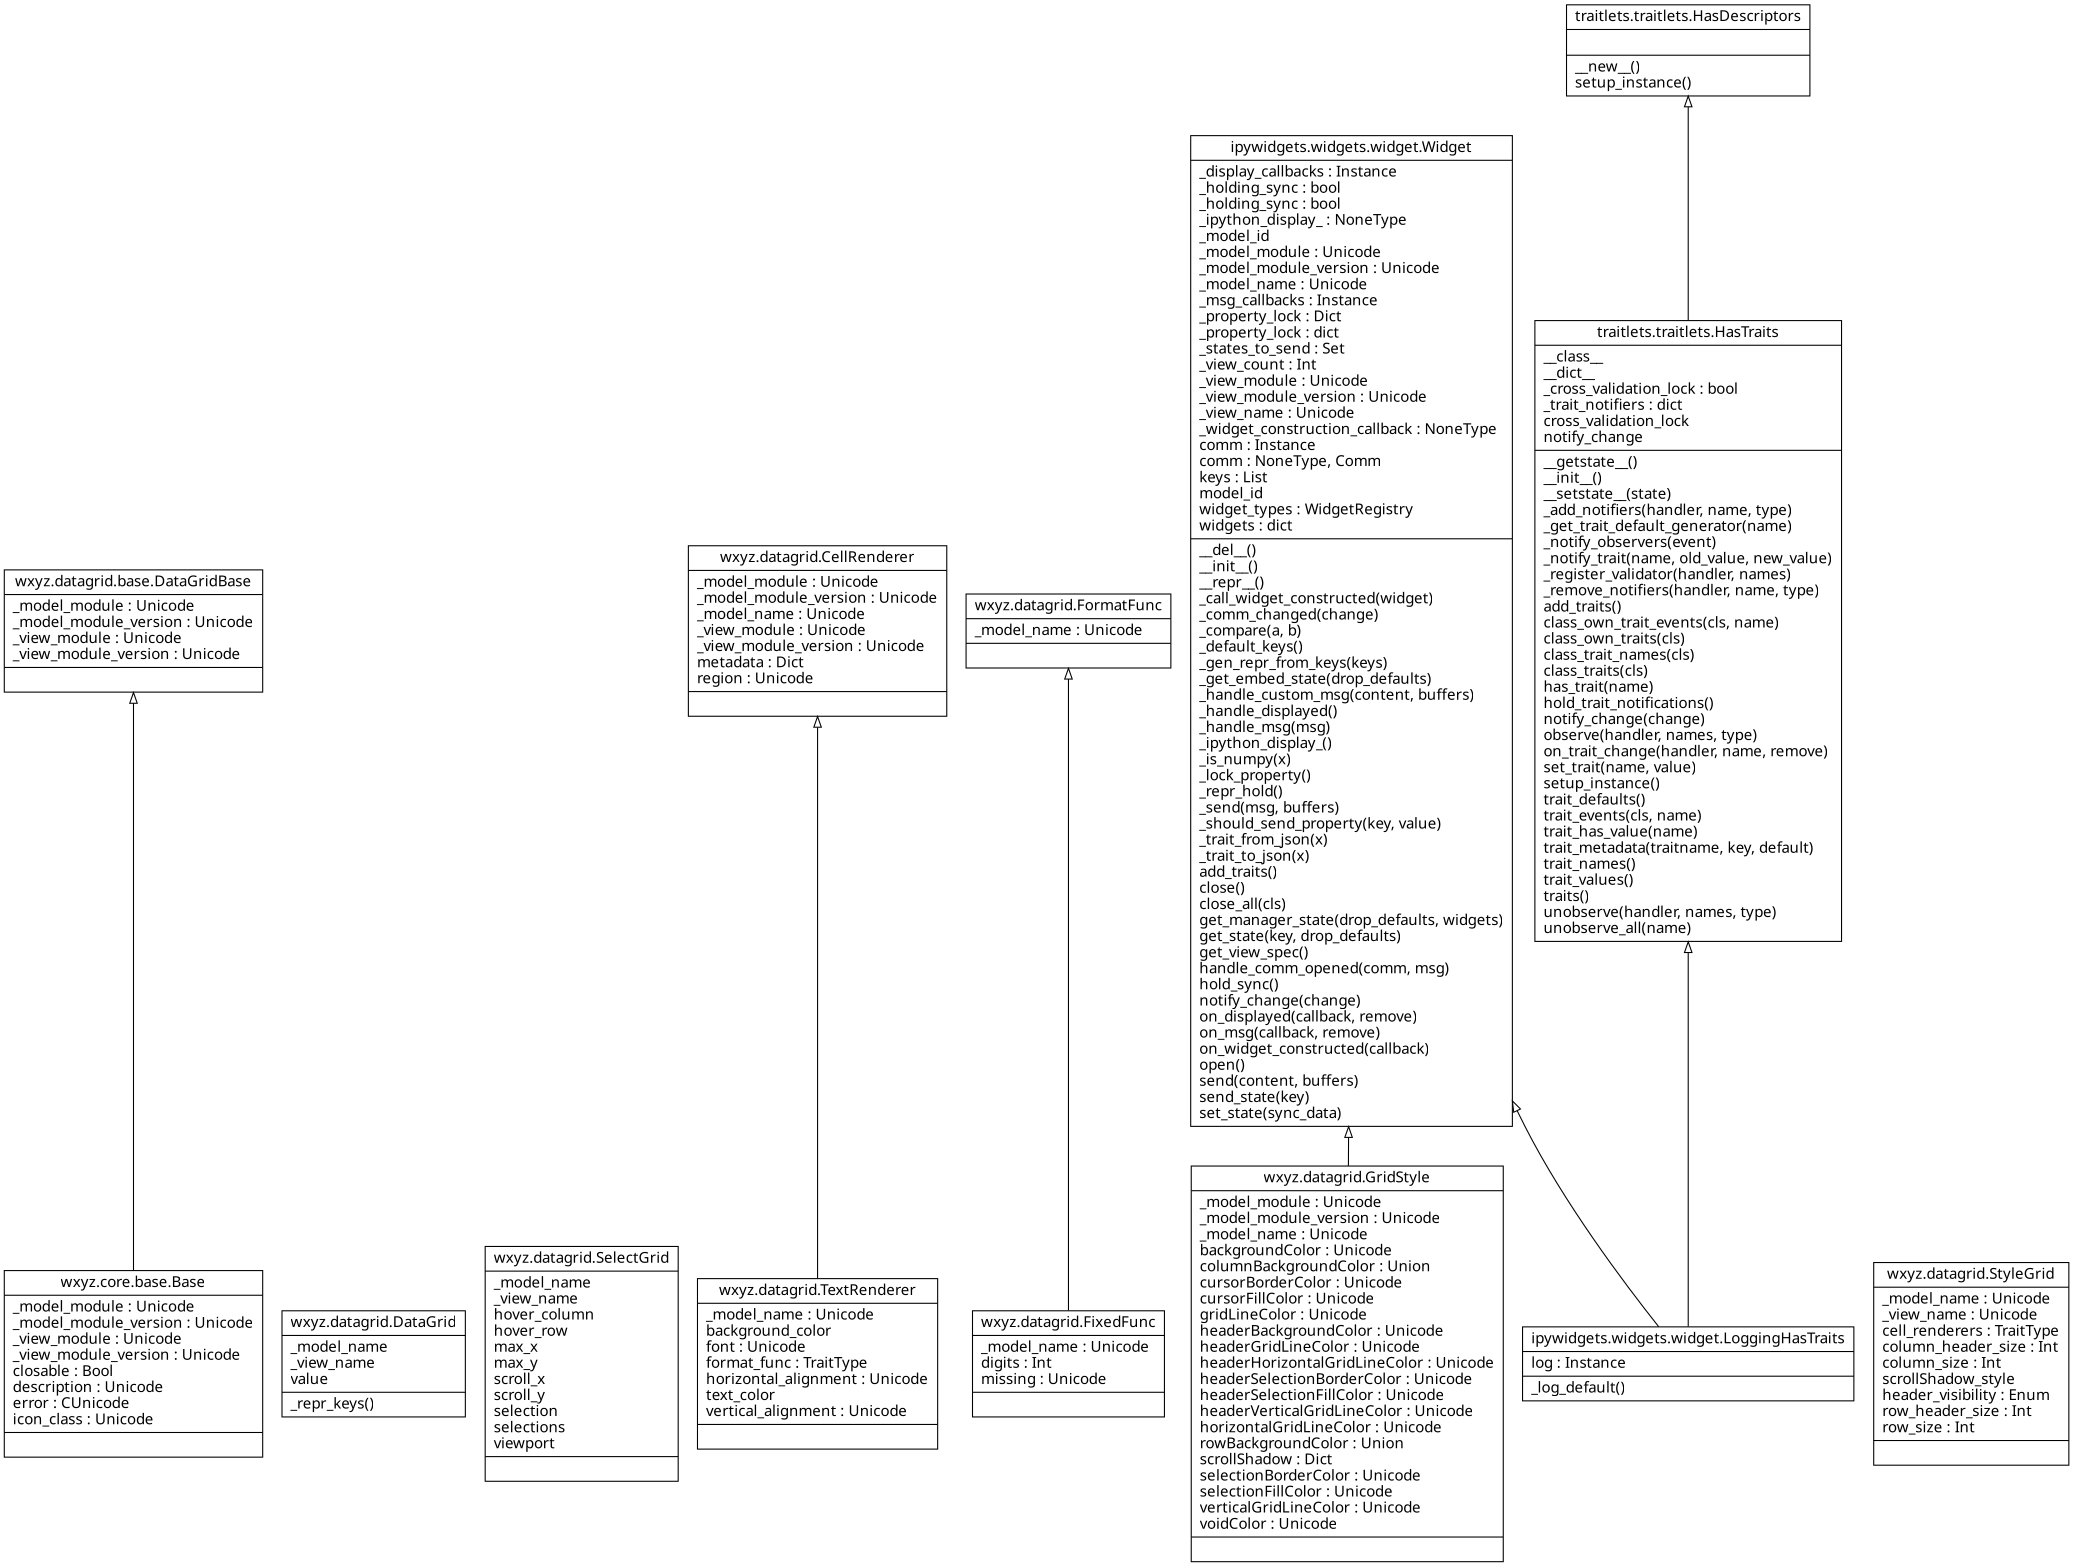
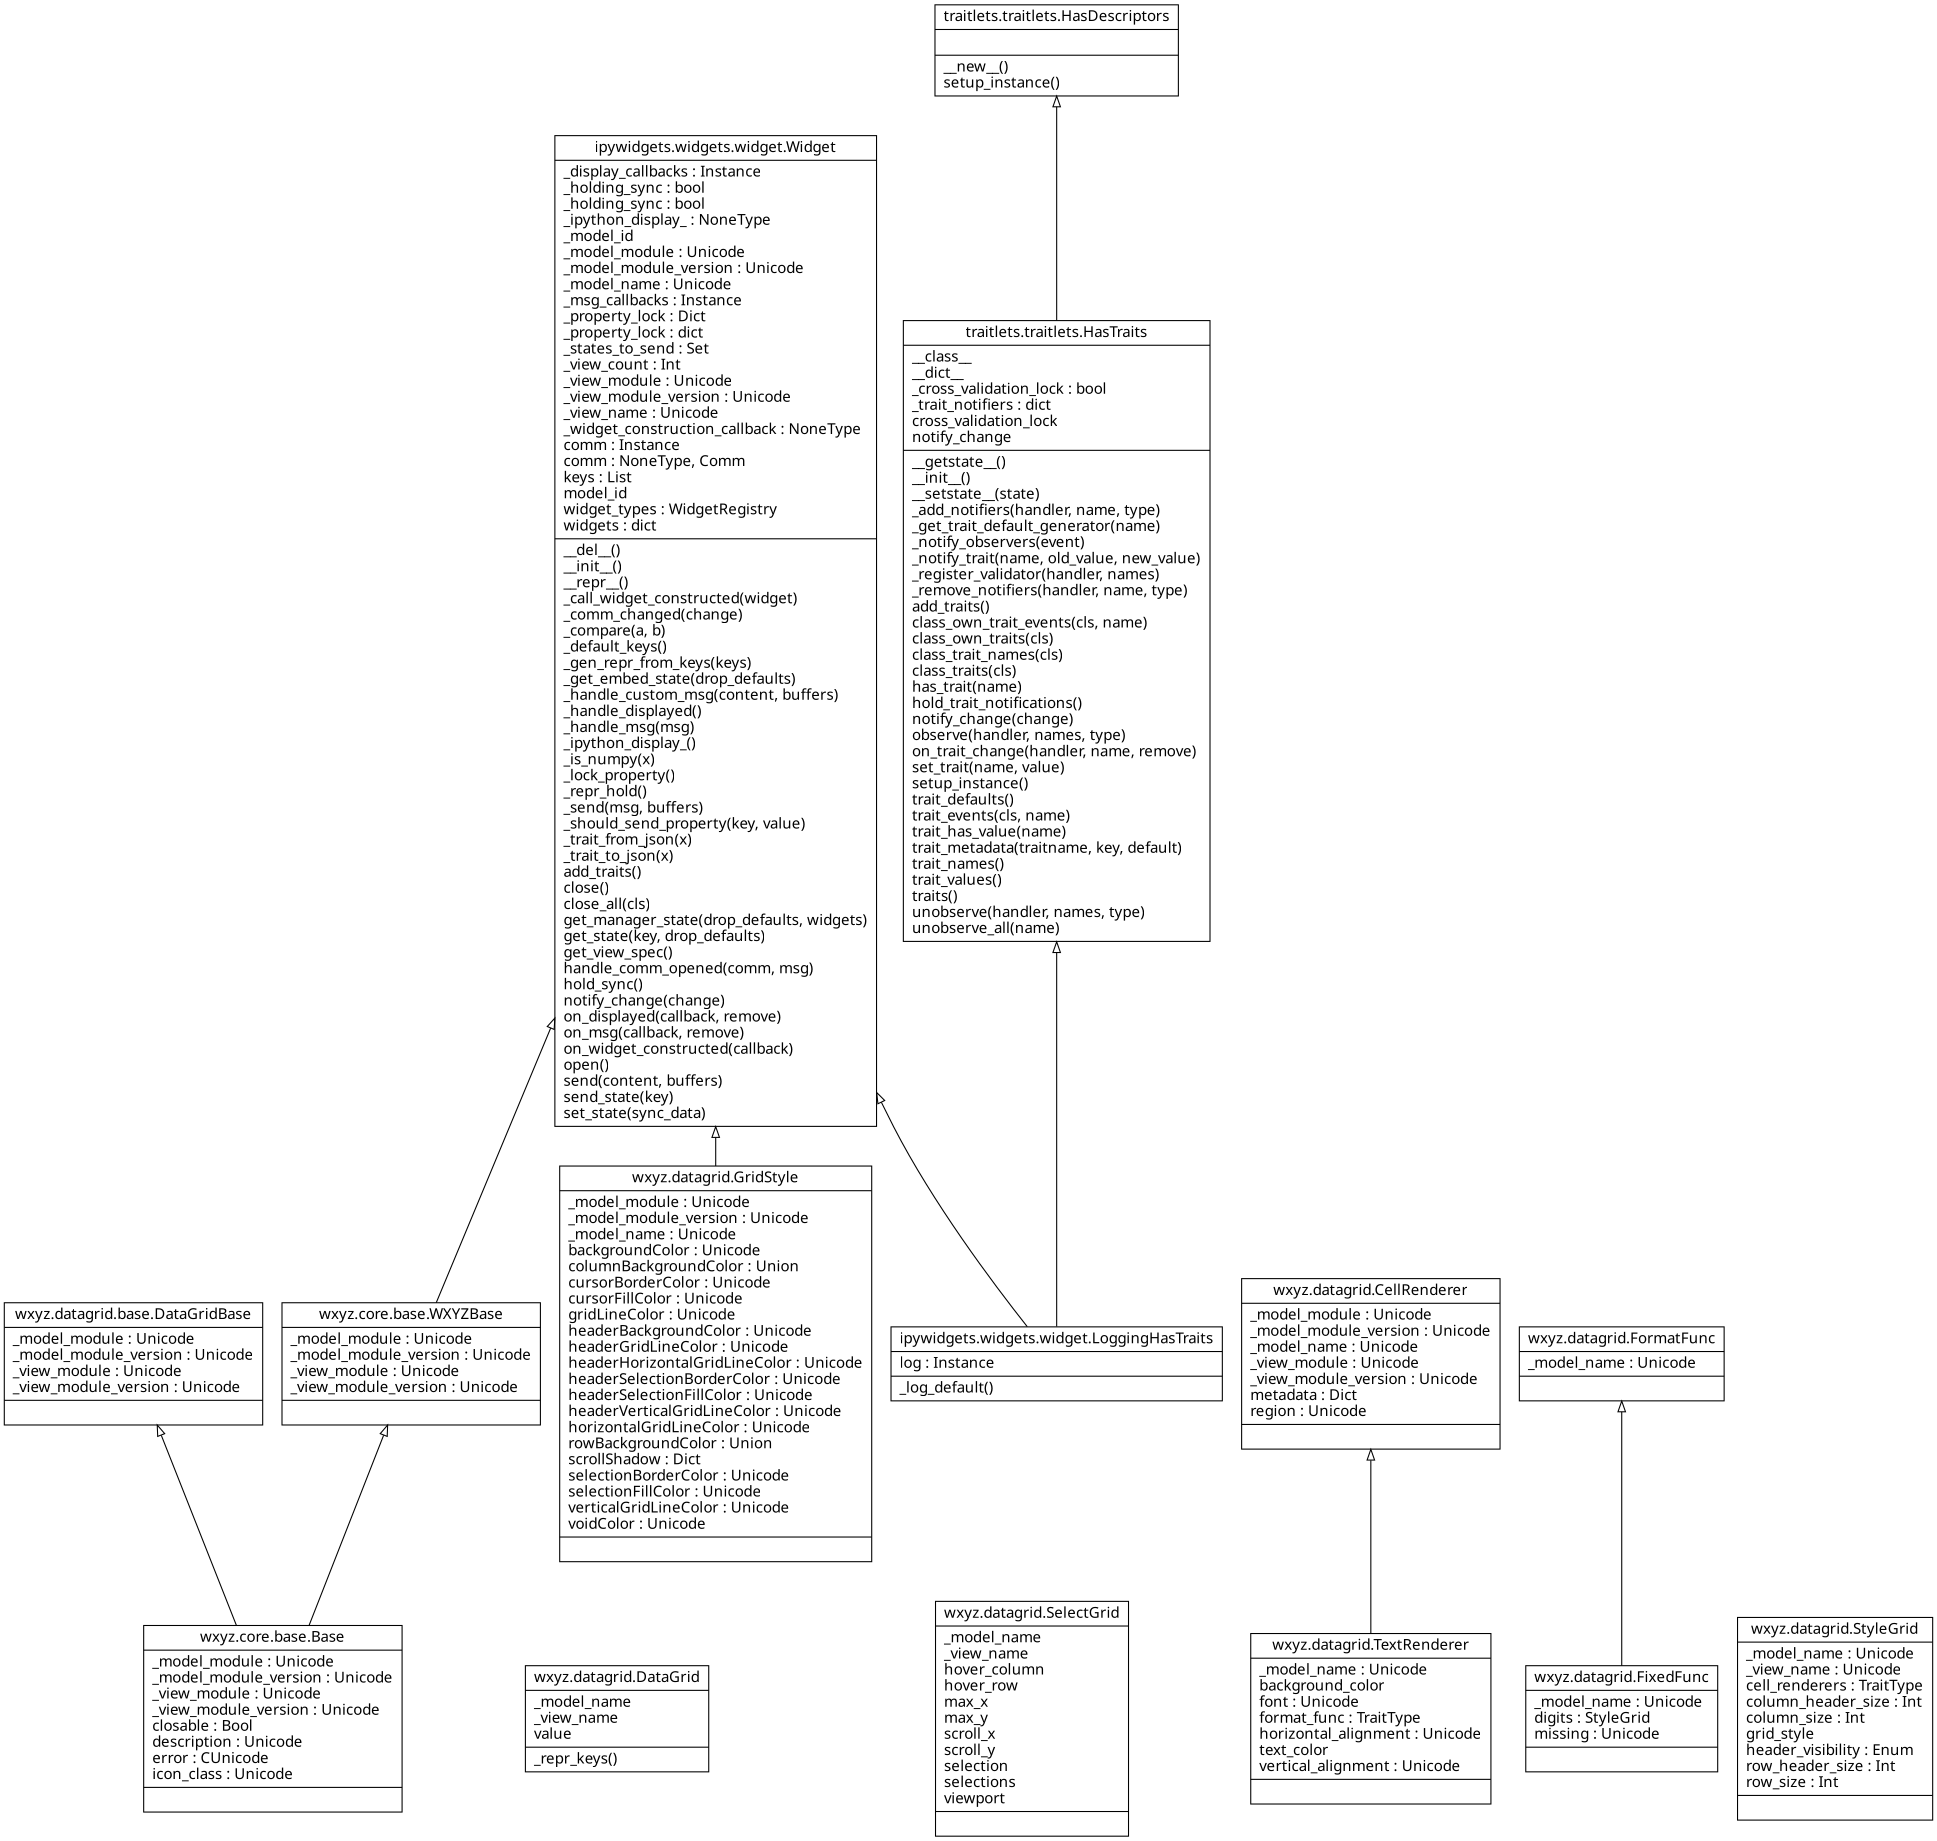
node "wxyz.datagrid.FixedFunc": text "digits : Int" -> "digits : StyleGrid"
node "wxyz.core.base.WXYZBase": added
node "wxyz.datagrid.StyleGrid": text "scrollShadow_style" -> "grid_style"
